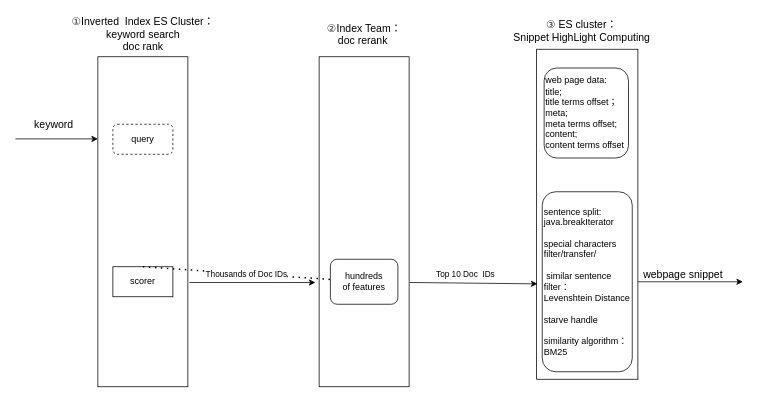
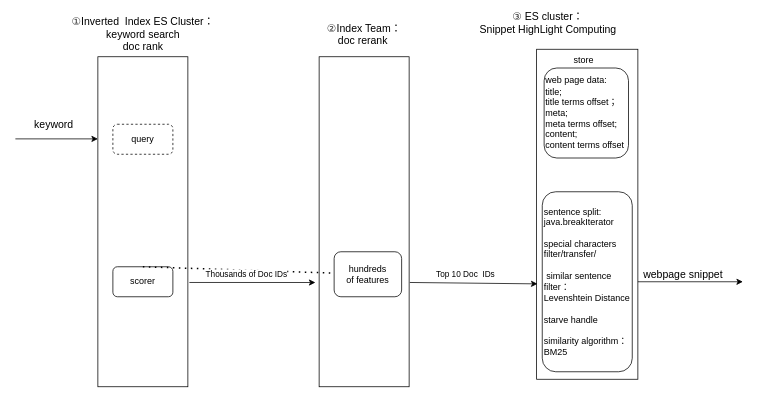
node "③ ES cluster： Snippet HighLight Computing": moved (582, 30) -> (548, 23)
node "store": added
node "scorer": shape rectangle -> rounded rectangle
node "hundreds of features": moved (364, 282) -> (368, 274)
